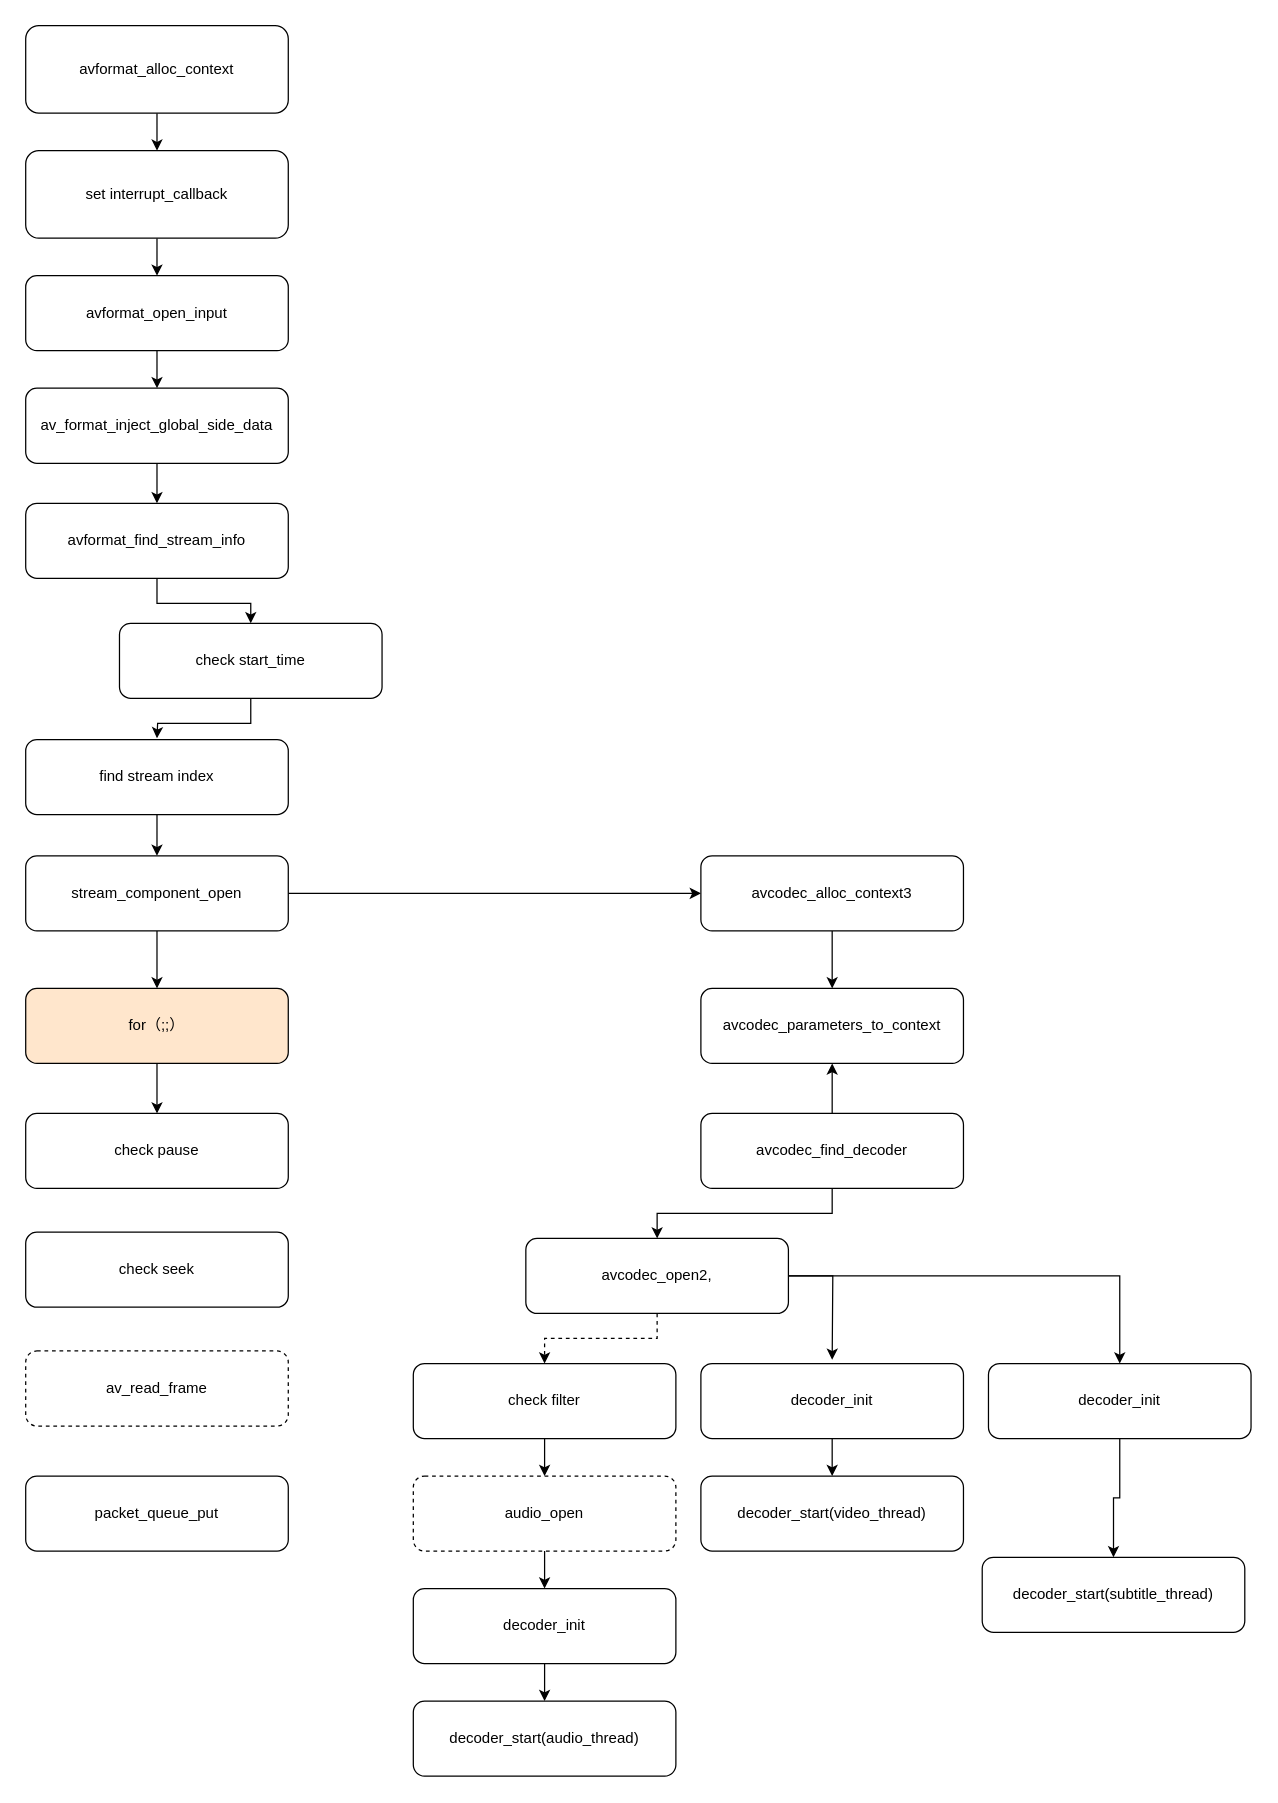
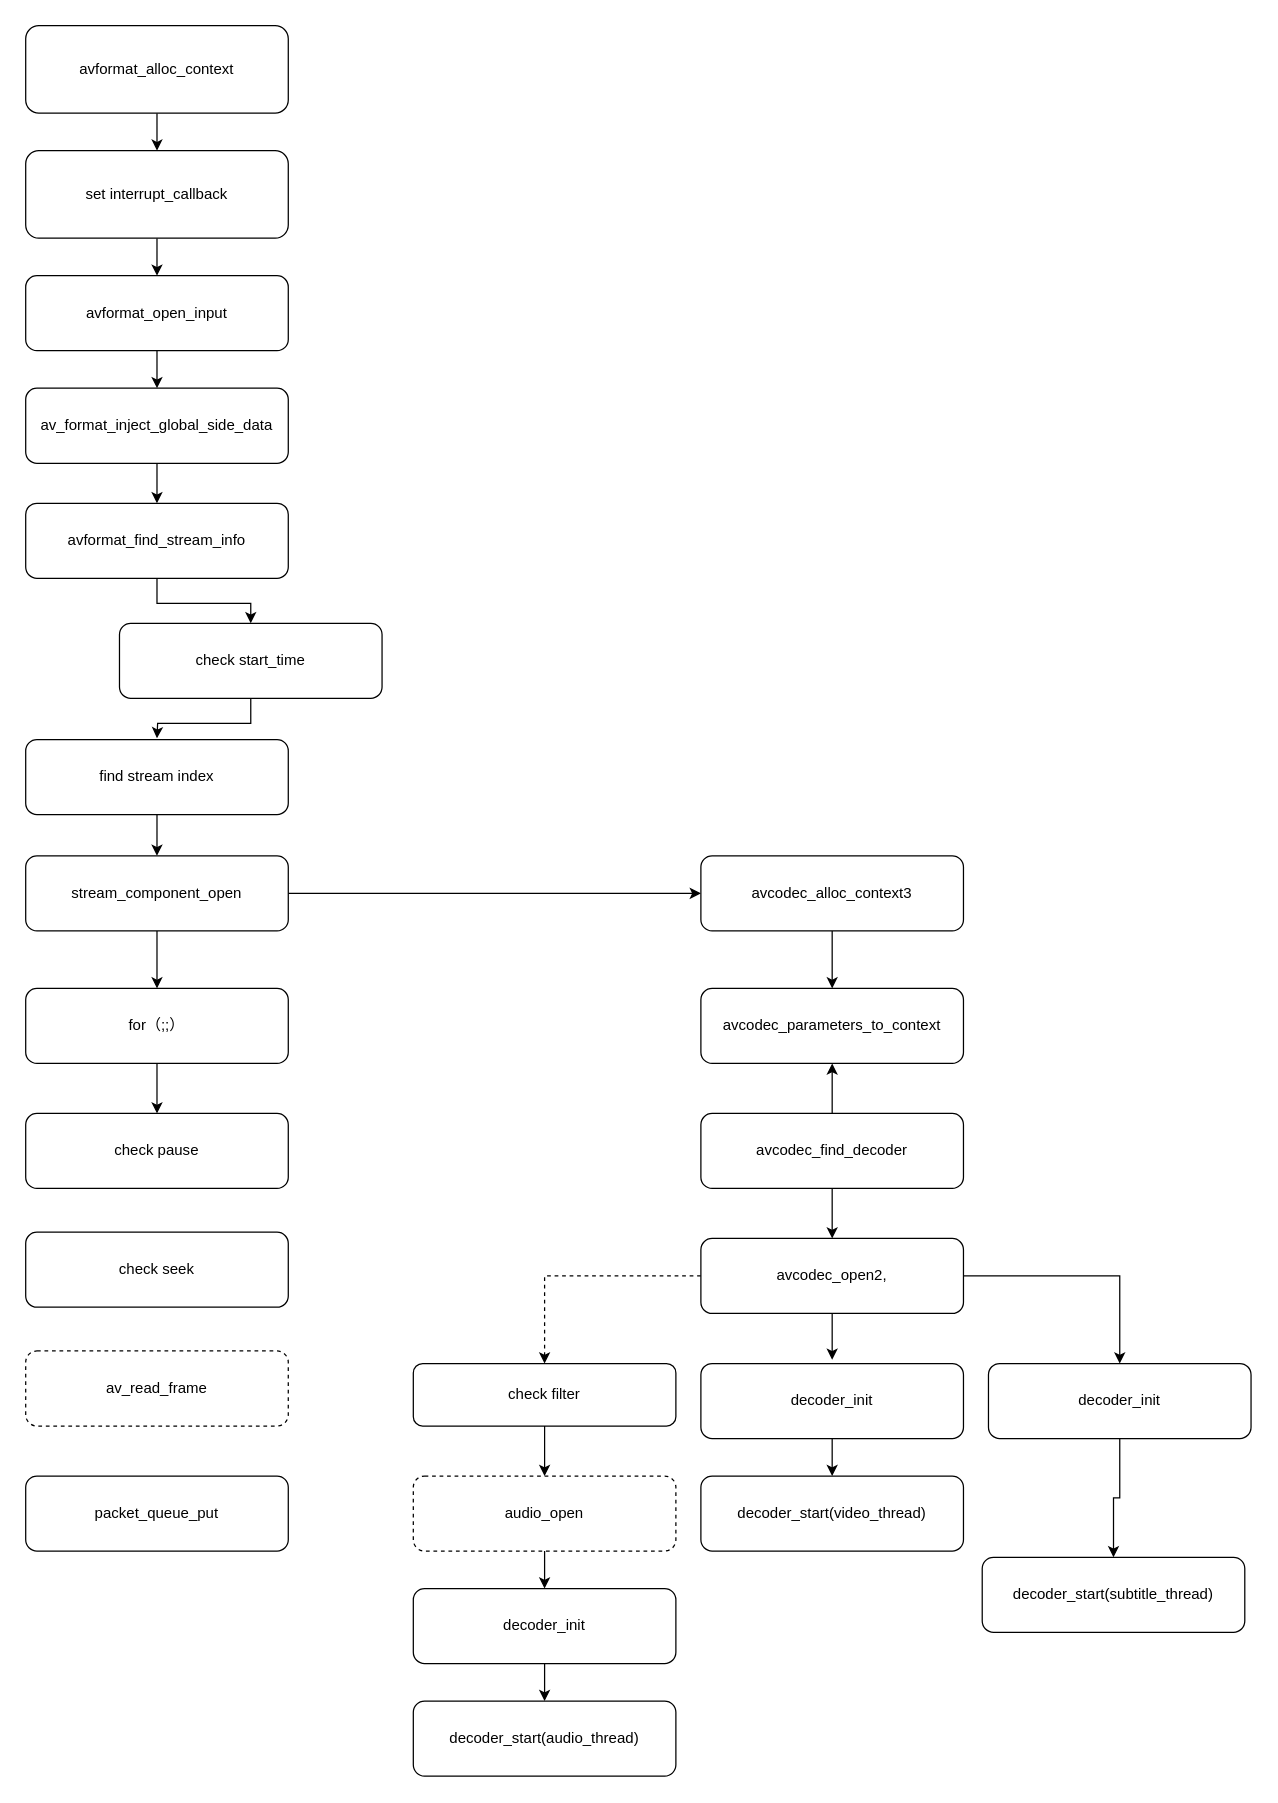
node "for（;;）": fillcolor #ffe6cc -> #ffffff
node "avcodec_open2,": moved (657, 1276) -> (832, 1276)
node "check filter": size 263x75 -> 263x63
